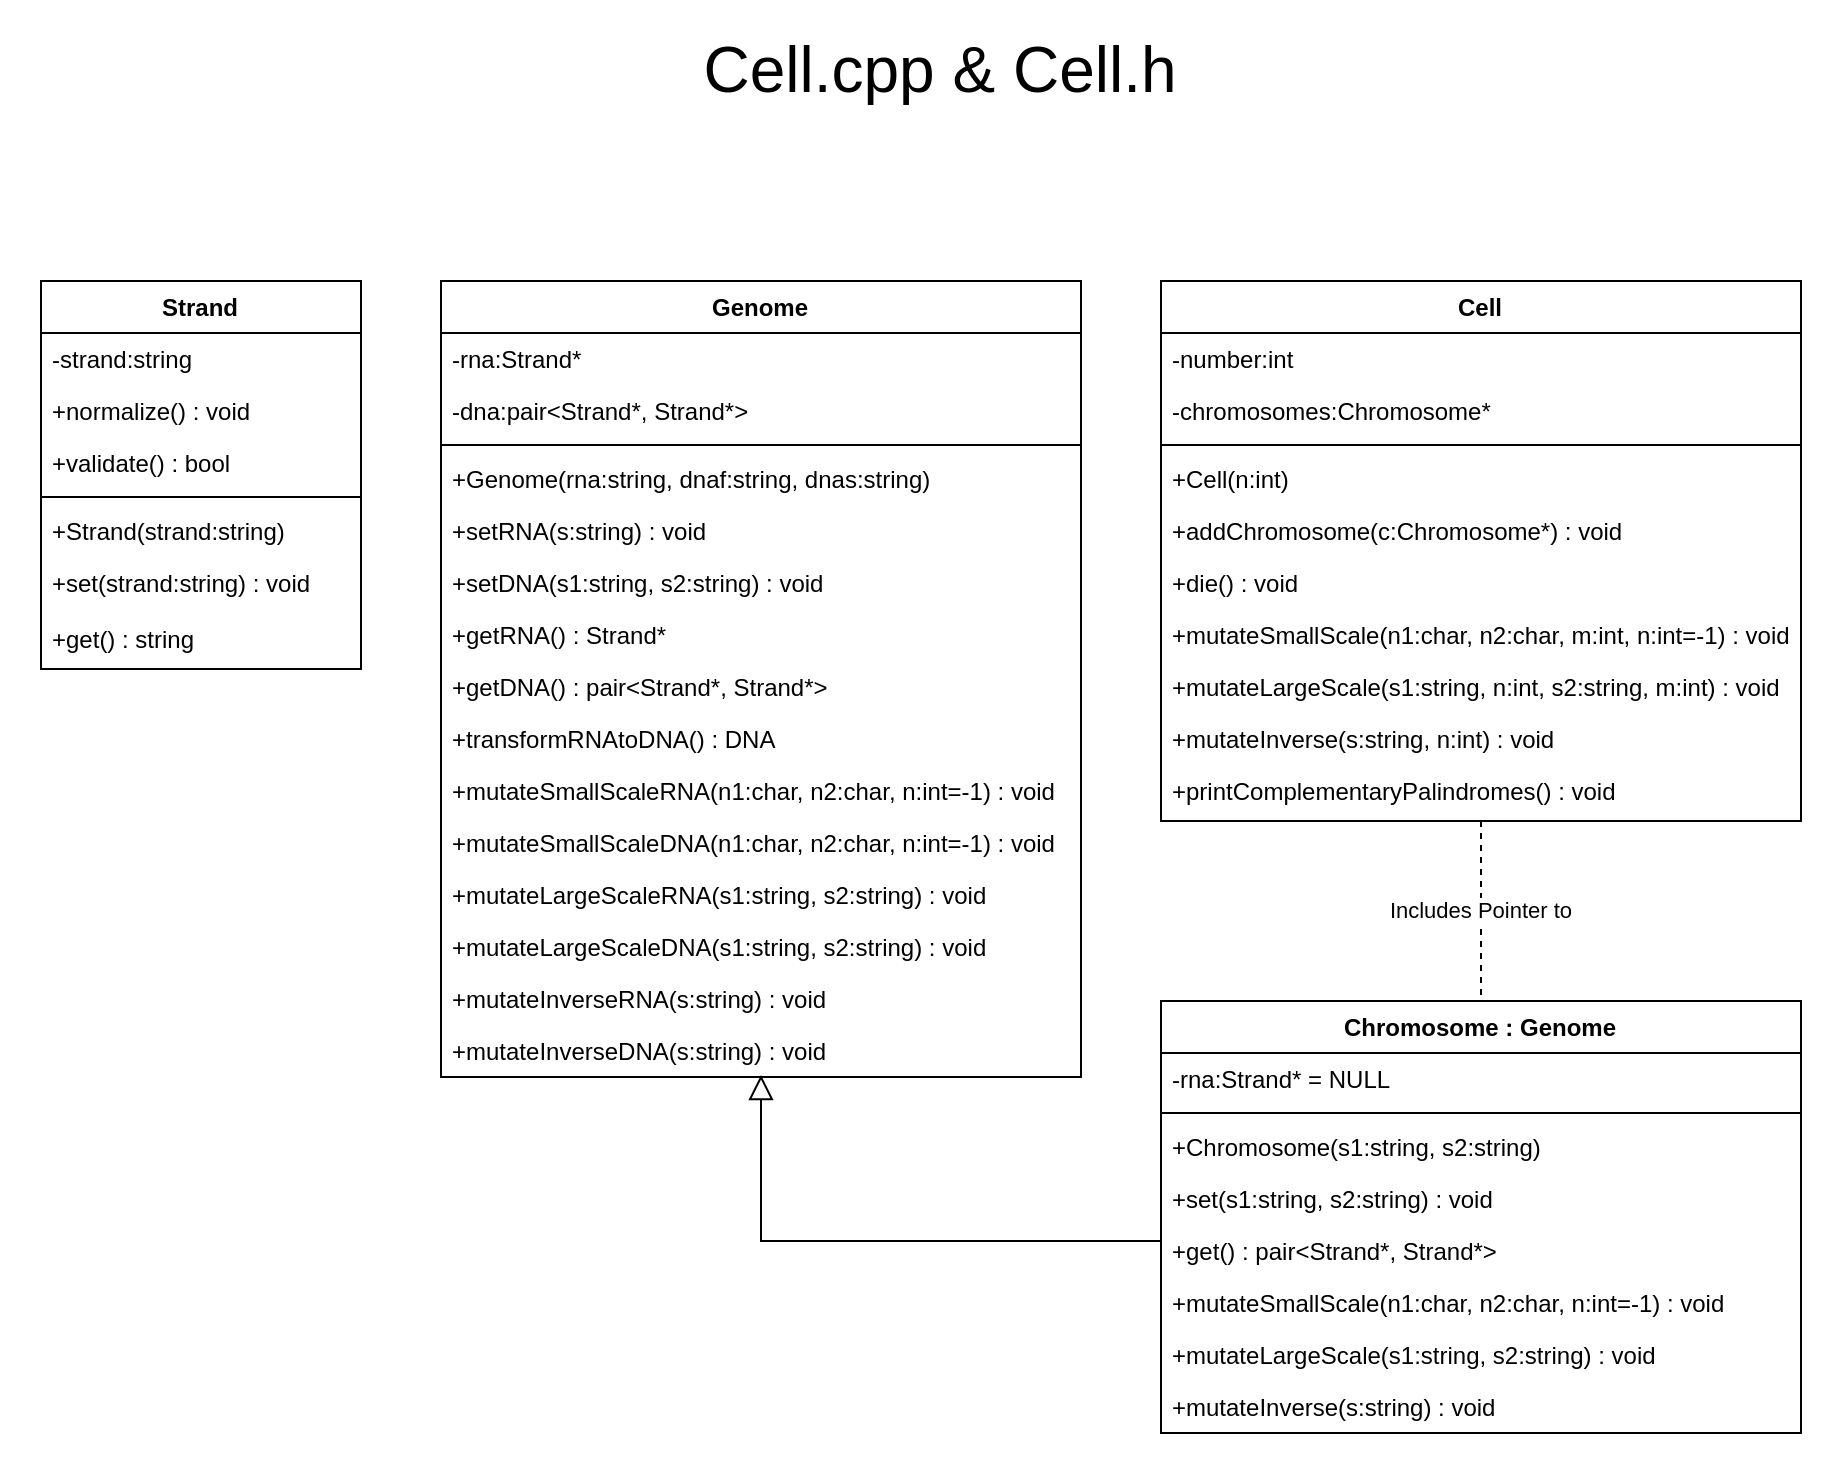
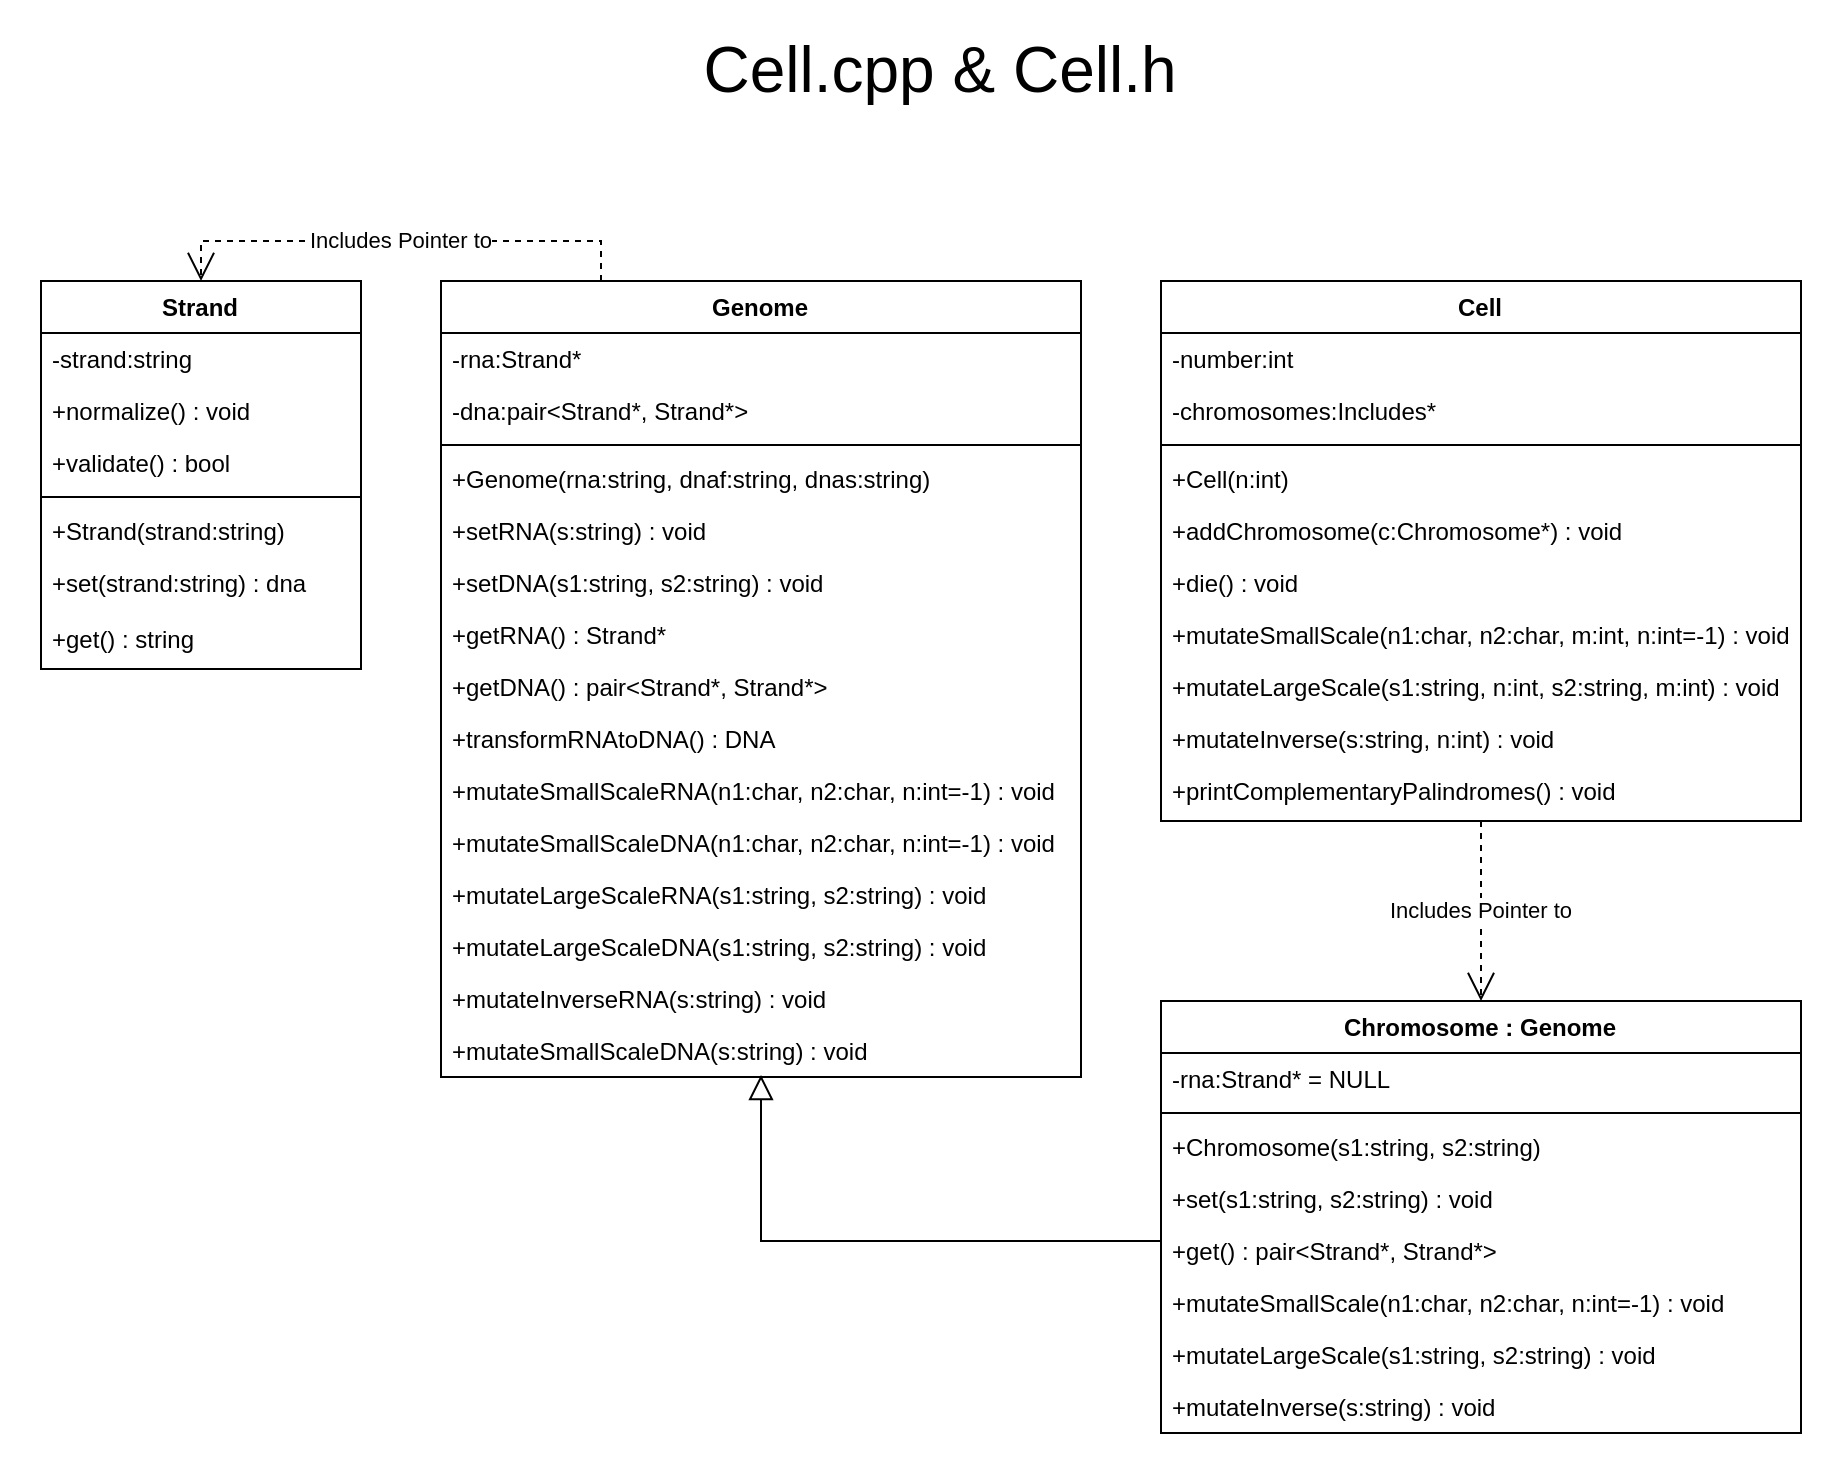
edge "Genome" -> "Strand": added, label "Includes Pointer to"
node "-chromosomes:Chromosome*": label "-chromosomes:Chromosome*" -> "-chromosomes:Includes*"
node "+set(strand:string) : void": label "+set(strand:string) : void" -> "+set(strand:string) : dna"
edge "Cell" -- "Chromosome : Genome": arrowhead none -> open
node "+mutateInverseDNA(s:string) : void": label "+mutateInverseDNA(s:string) : void" -> "+mutateSmallScaleDNA(s:string) : void"
